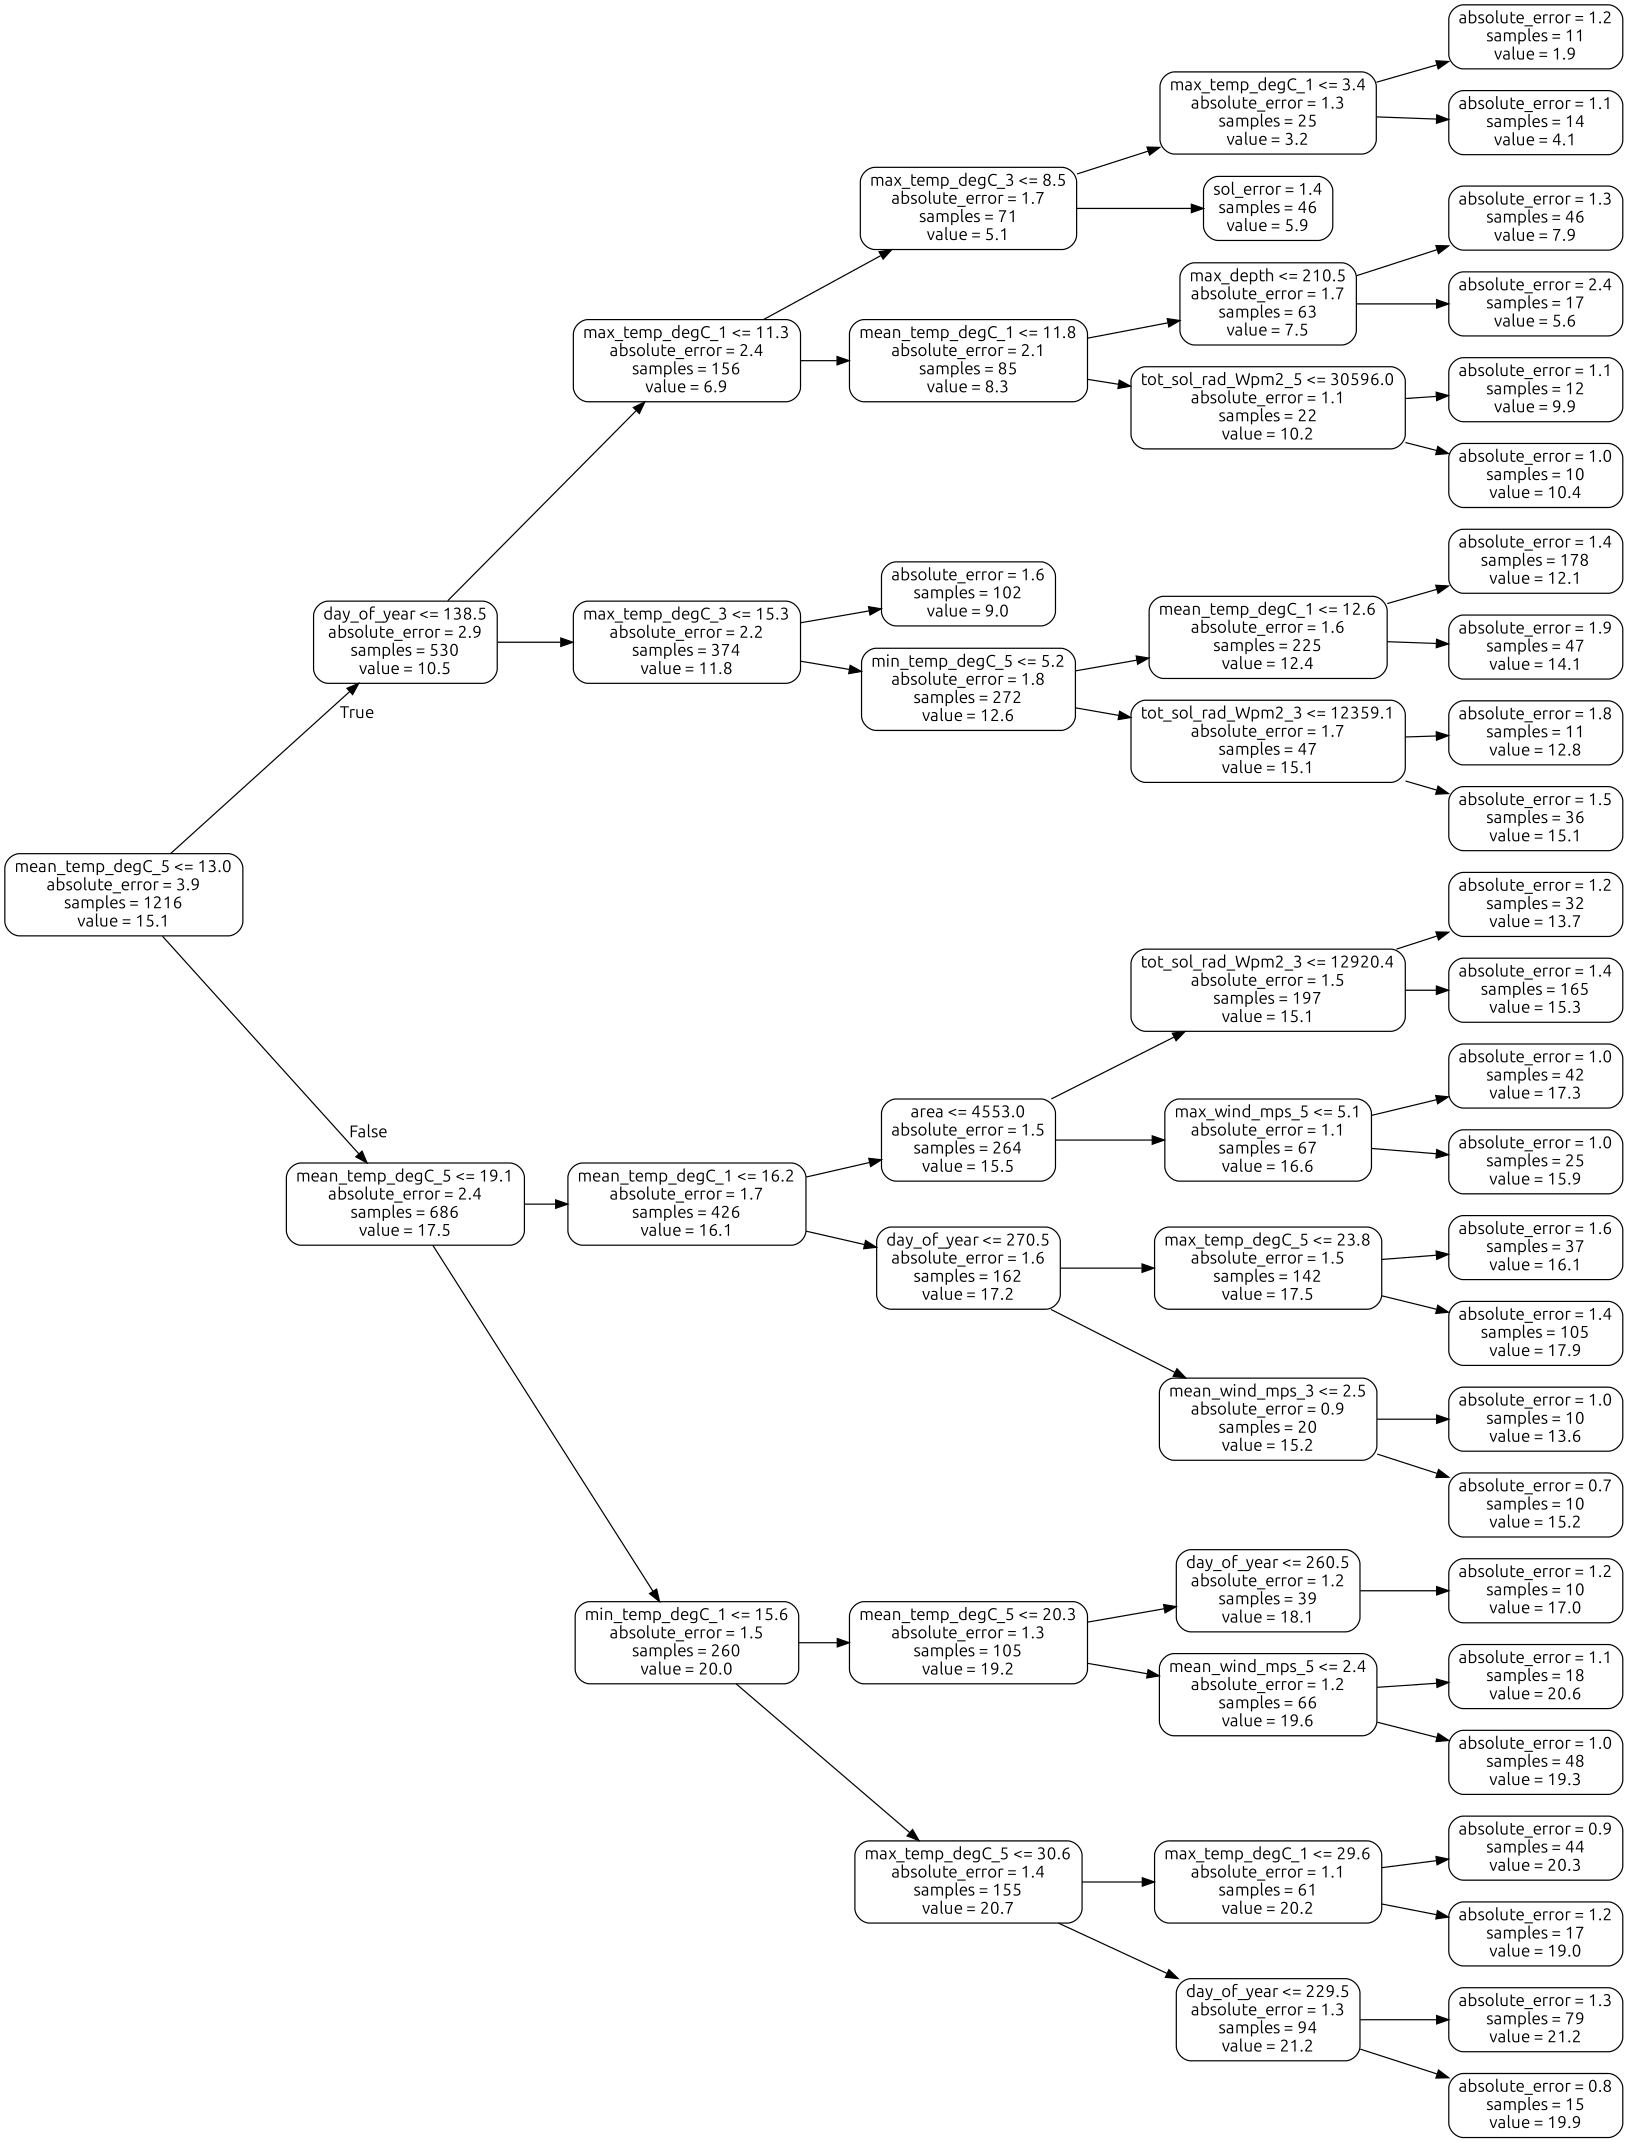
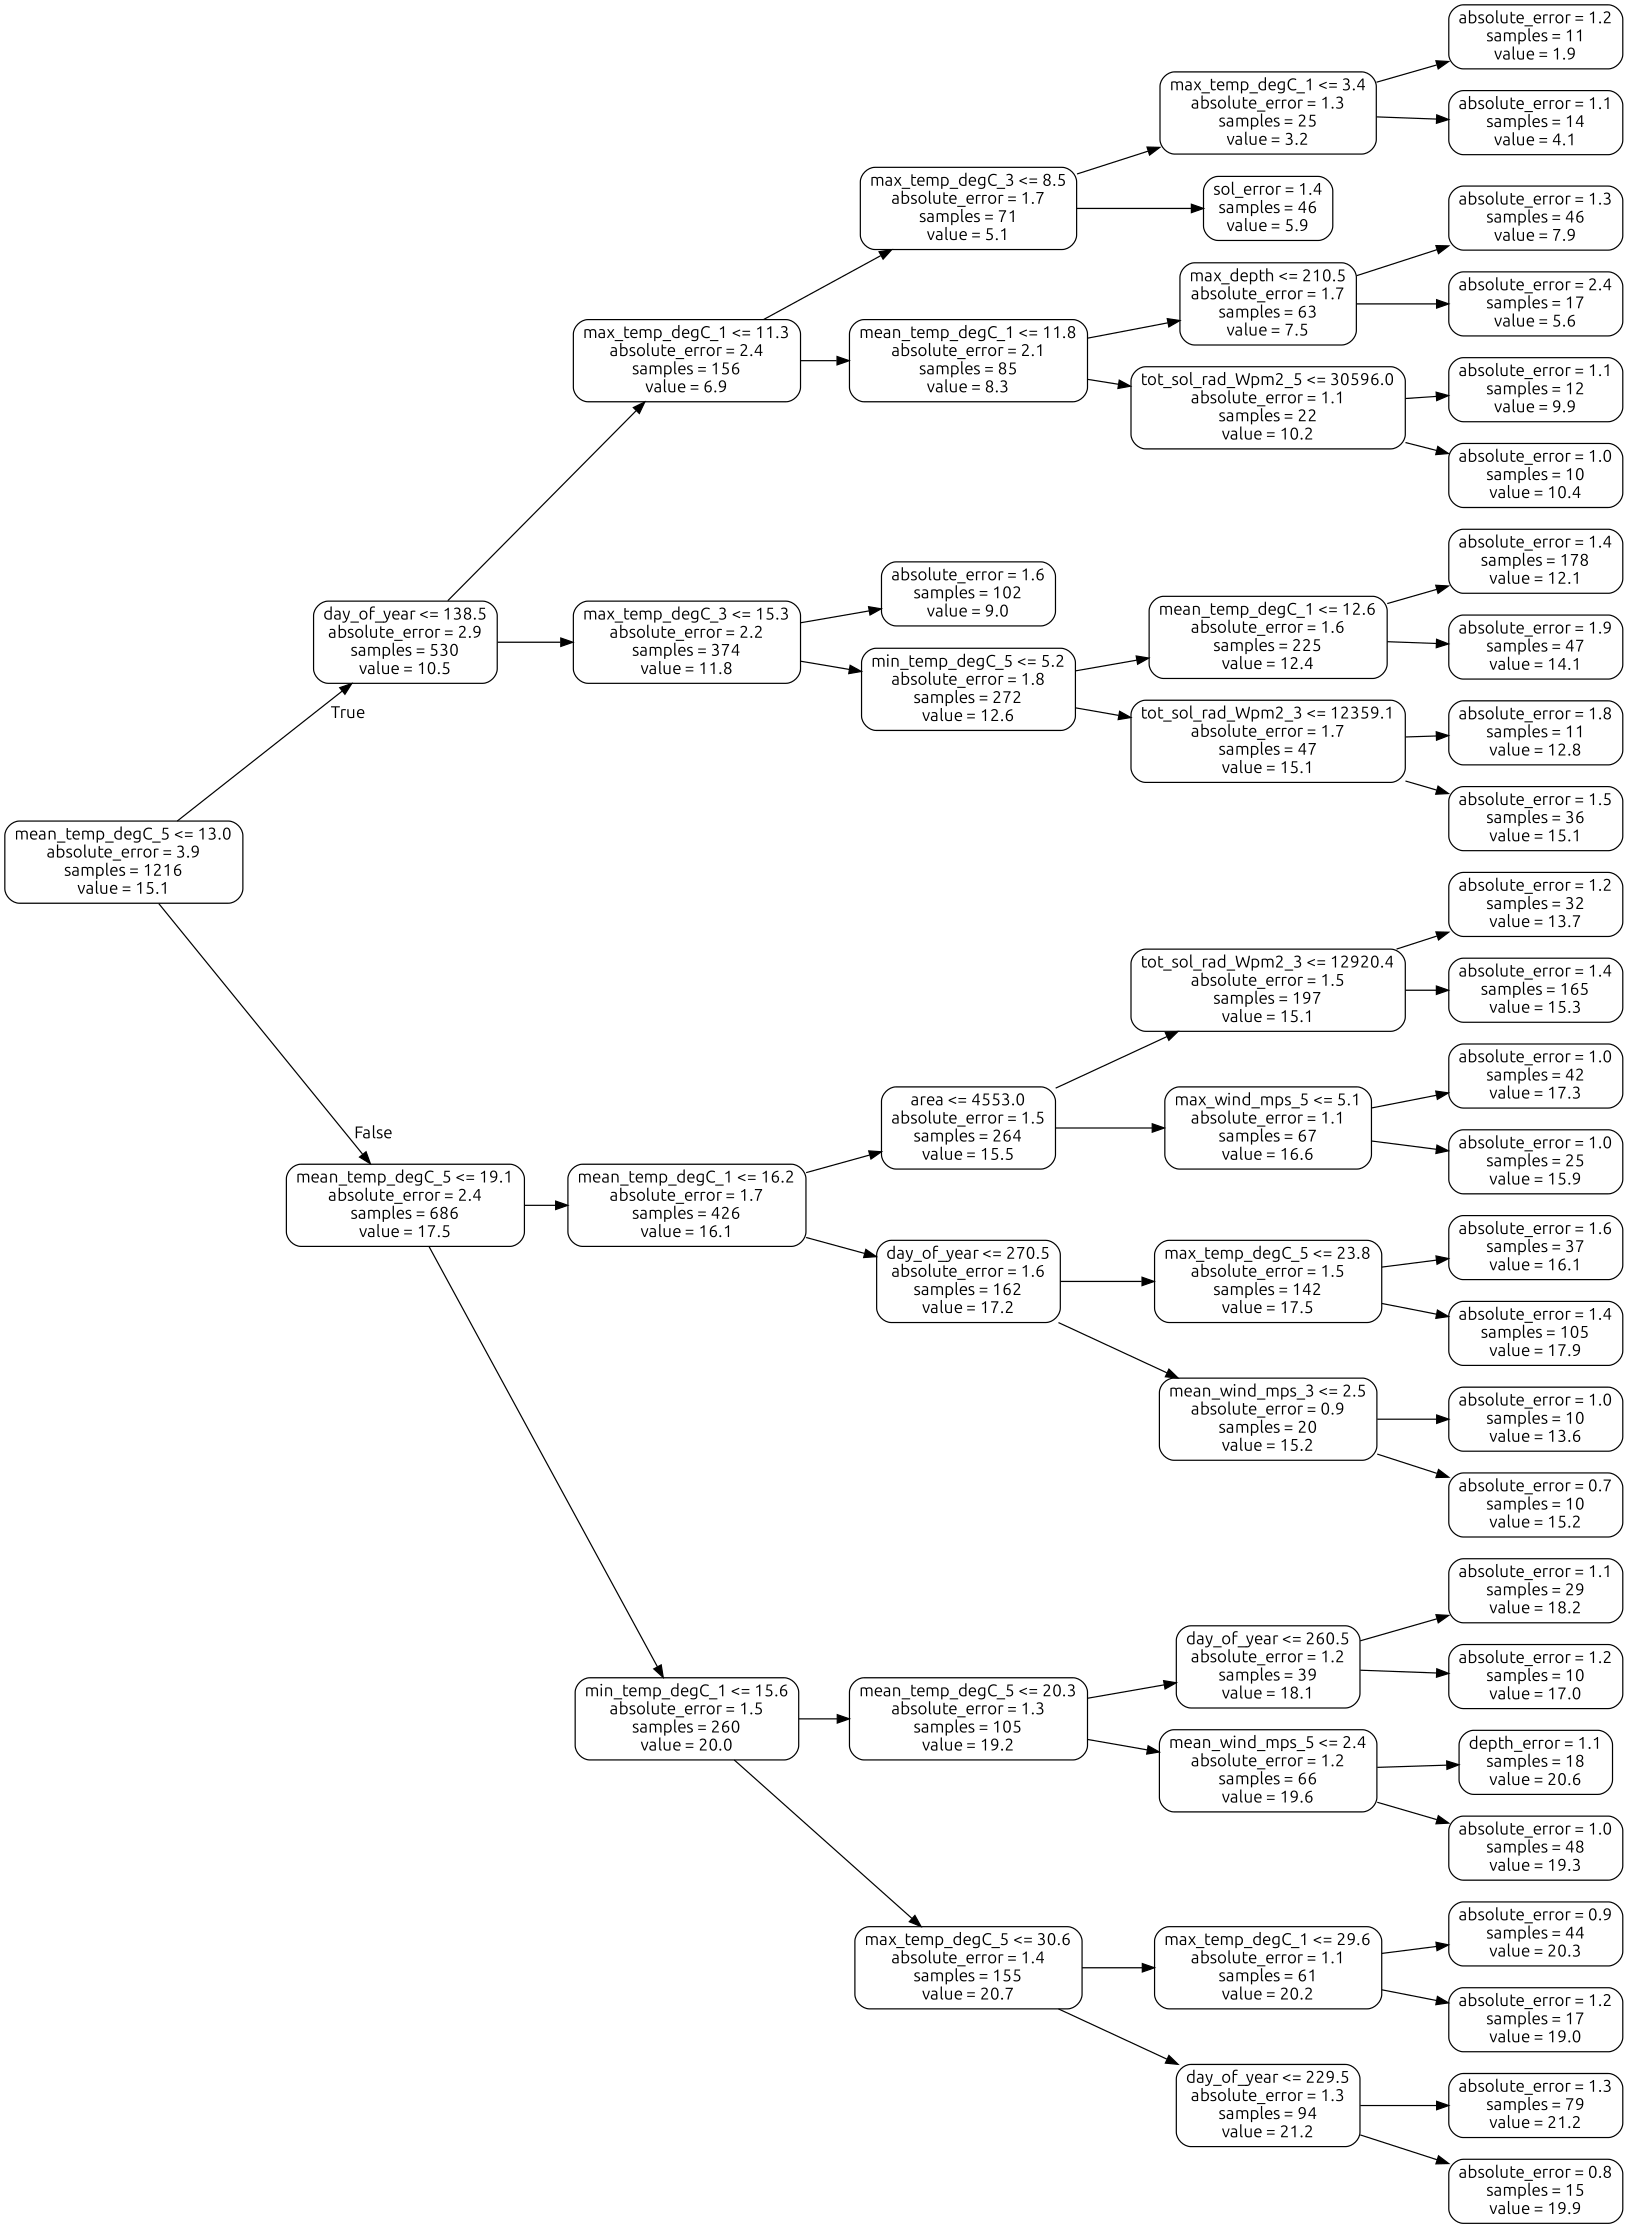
node "absolute_error = 1.1 samples = 29 value = 18.2": added
node "absolute_error = 1.1 samples = 18 value = 20.6": label "absolute_error = 1.1 samples = 18 value = 20.6" -> "depth_error = 1.1 samples = 18 value = 20.6"
